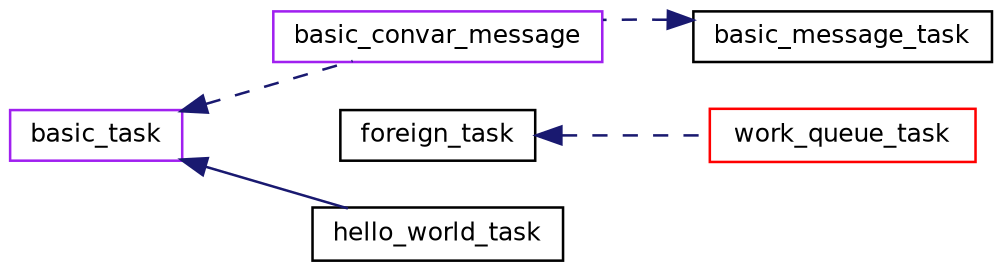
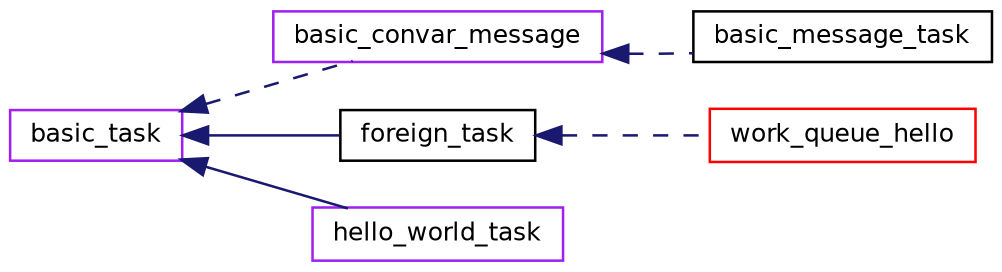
edge "basic_convar_message" -> "basic_message_task": reversed
edge "foreign_task" -> "basic_task": added
node "work_queue_task": label "work_queue_task" -> "work_queue_hello"
node "hello_world_task": color black -> purple
